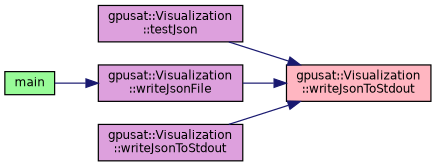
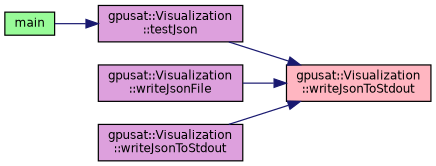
edge "main" -> "gpusat::Visualization ::writeJsonFile": now "main" -> "gpusat::Visualization ::testJson"
